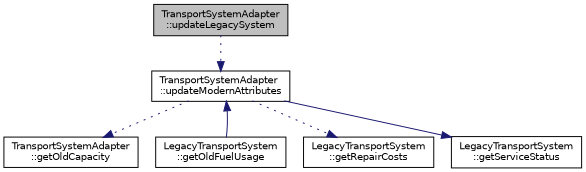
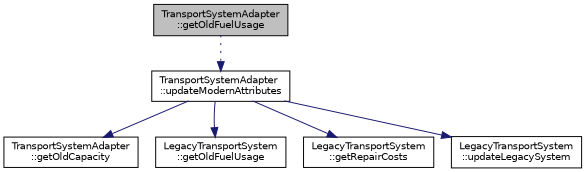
node "TransportSystemAdapter ::updateLegacySystem": label "TransportSystemAdapter ::updateLegacySystem" -> "TransportSystemAdapter ::getOldFuelUsage"
edge "TransportSystemAdapter ::updateModernAttributes" -> "TransportSystemAdapter ::getOldCapacity": style dotted -> solid
edge "TransportSystemAdapter ::updateModernAttributes" -> "LegacyTransportSystem ::getRepairCosts": style dotted -> solid
edge "LegacyTransportSystem ::getOldFuelUsage" -> "TransportSystemAdapter ::updateModernAttributes": reversed
node "LegacyTransportSystem ::getServiceStatus": label "LegacyTransportSystem ::getServiceStatus" -> "LegacyTransportSystem ::updateLegacySystem"
